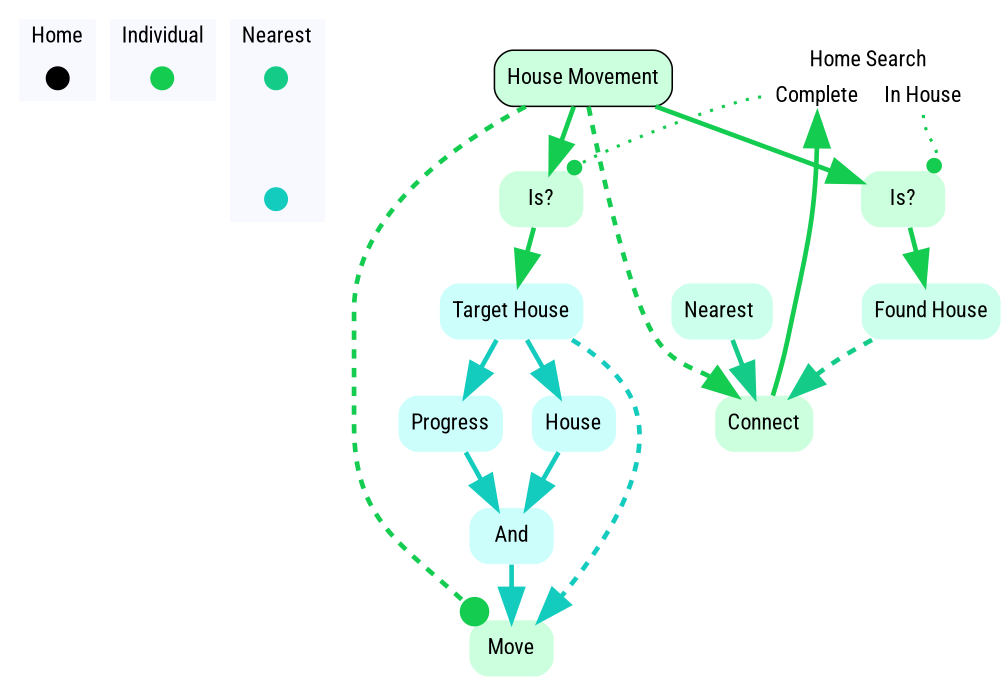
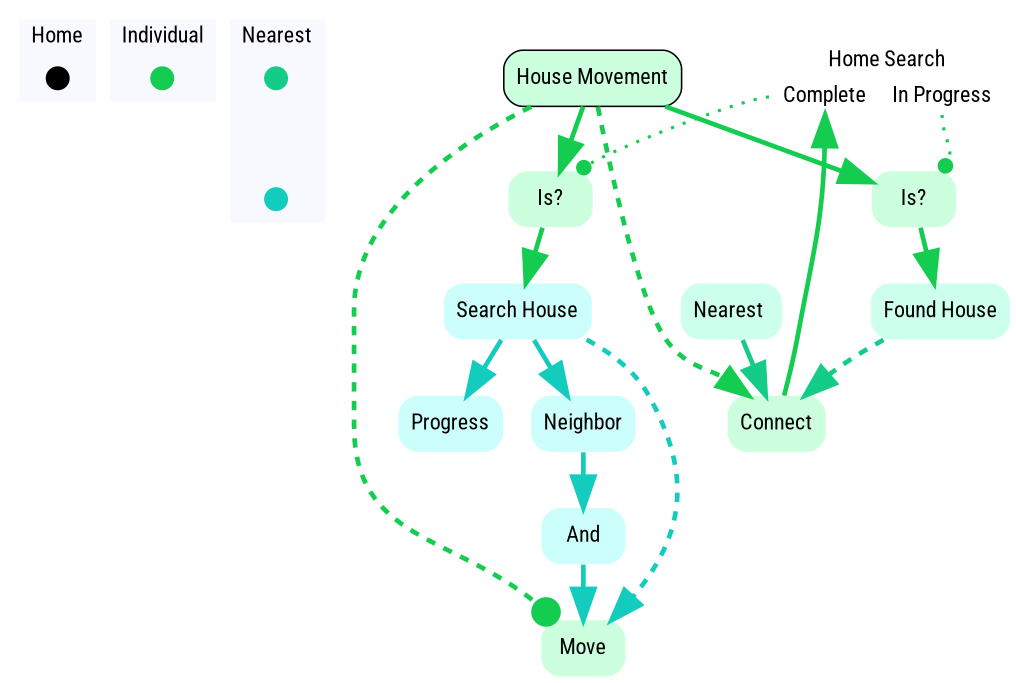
node "Home Search": text "In House" -> "In Progress"
node "Target House": label "Target House" -> "Search House"
node "House": label "House" -> "Neighbor"
edge "Progress" -> "And": removed
